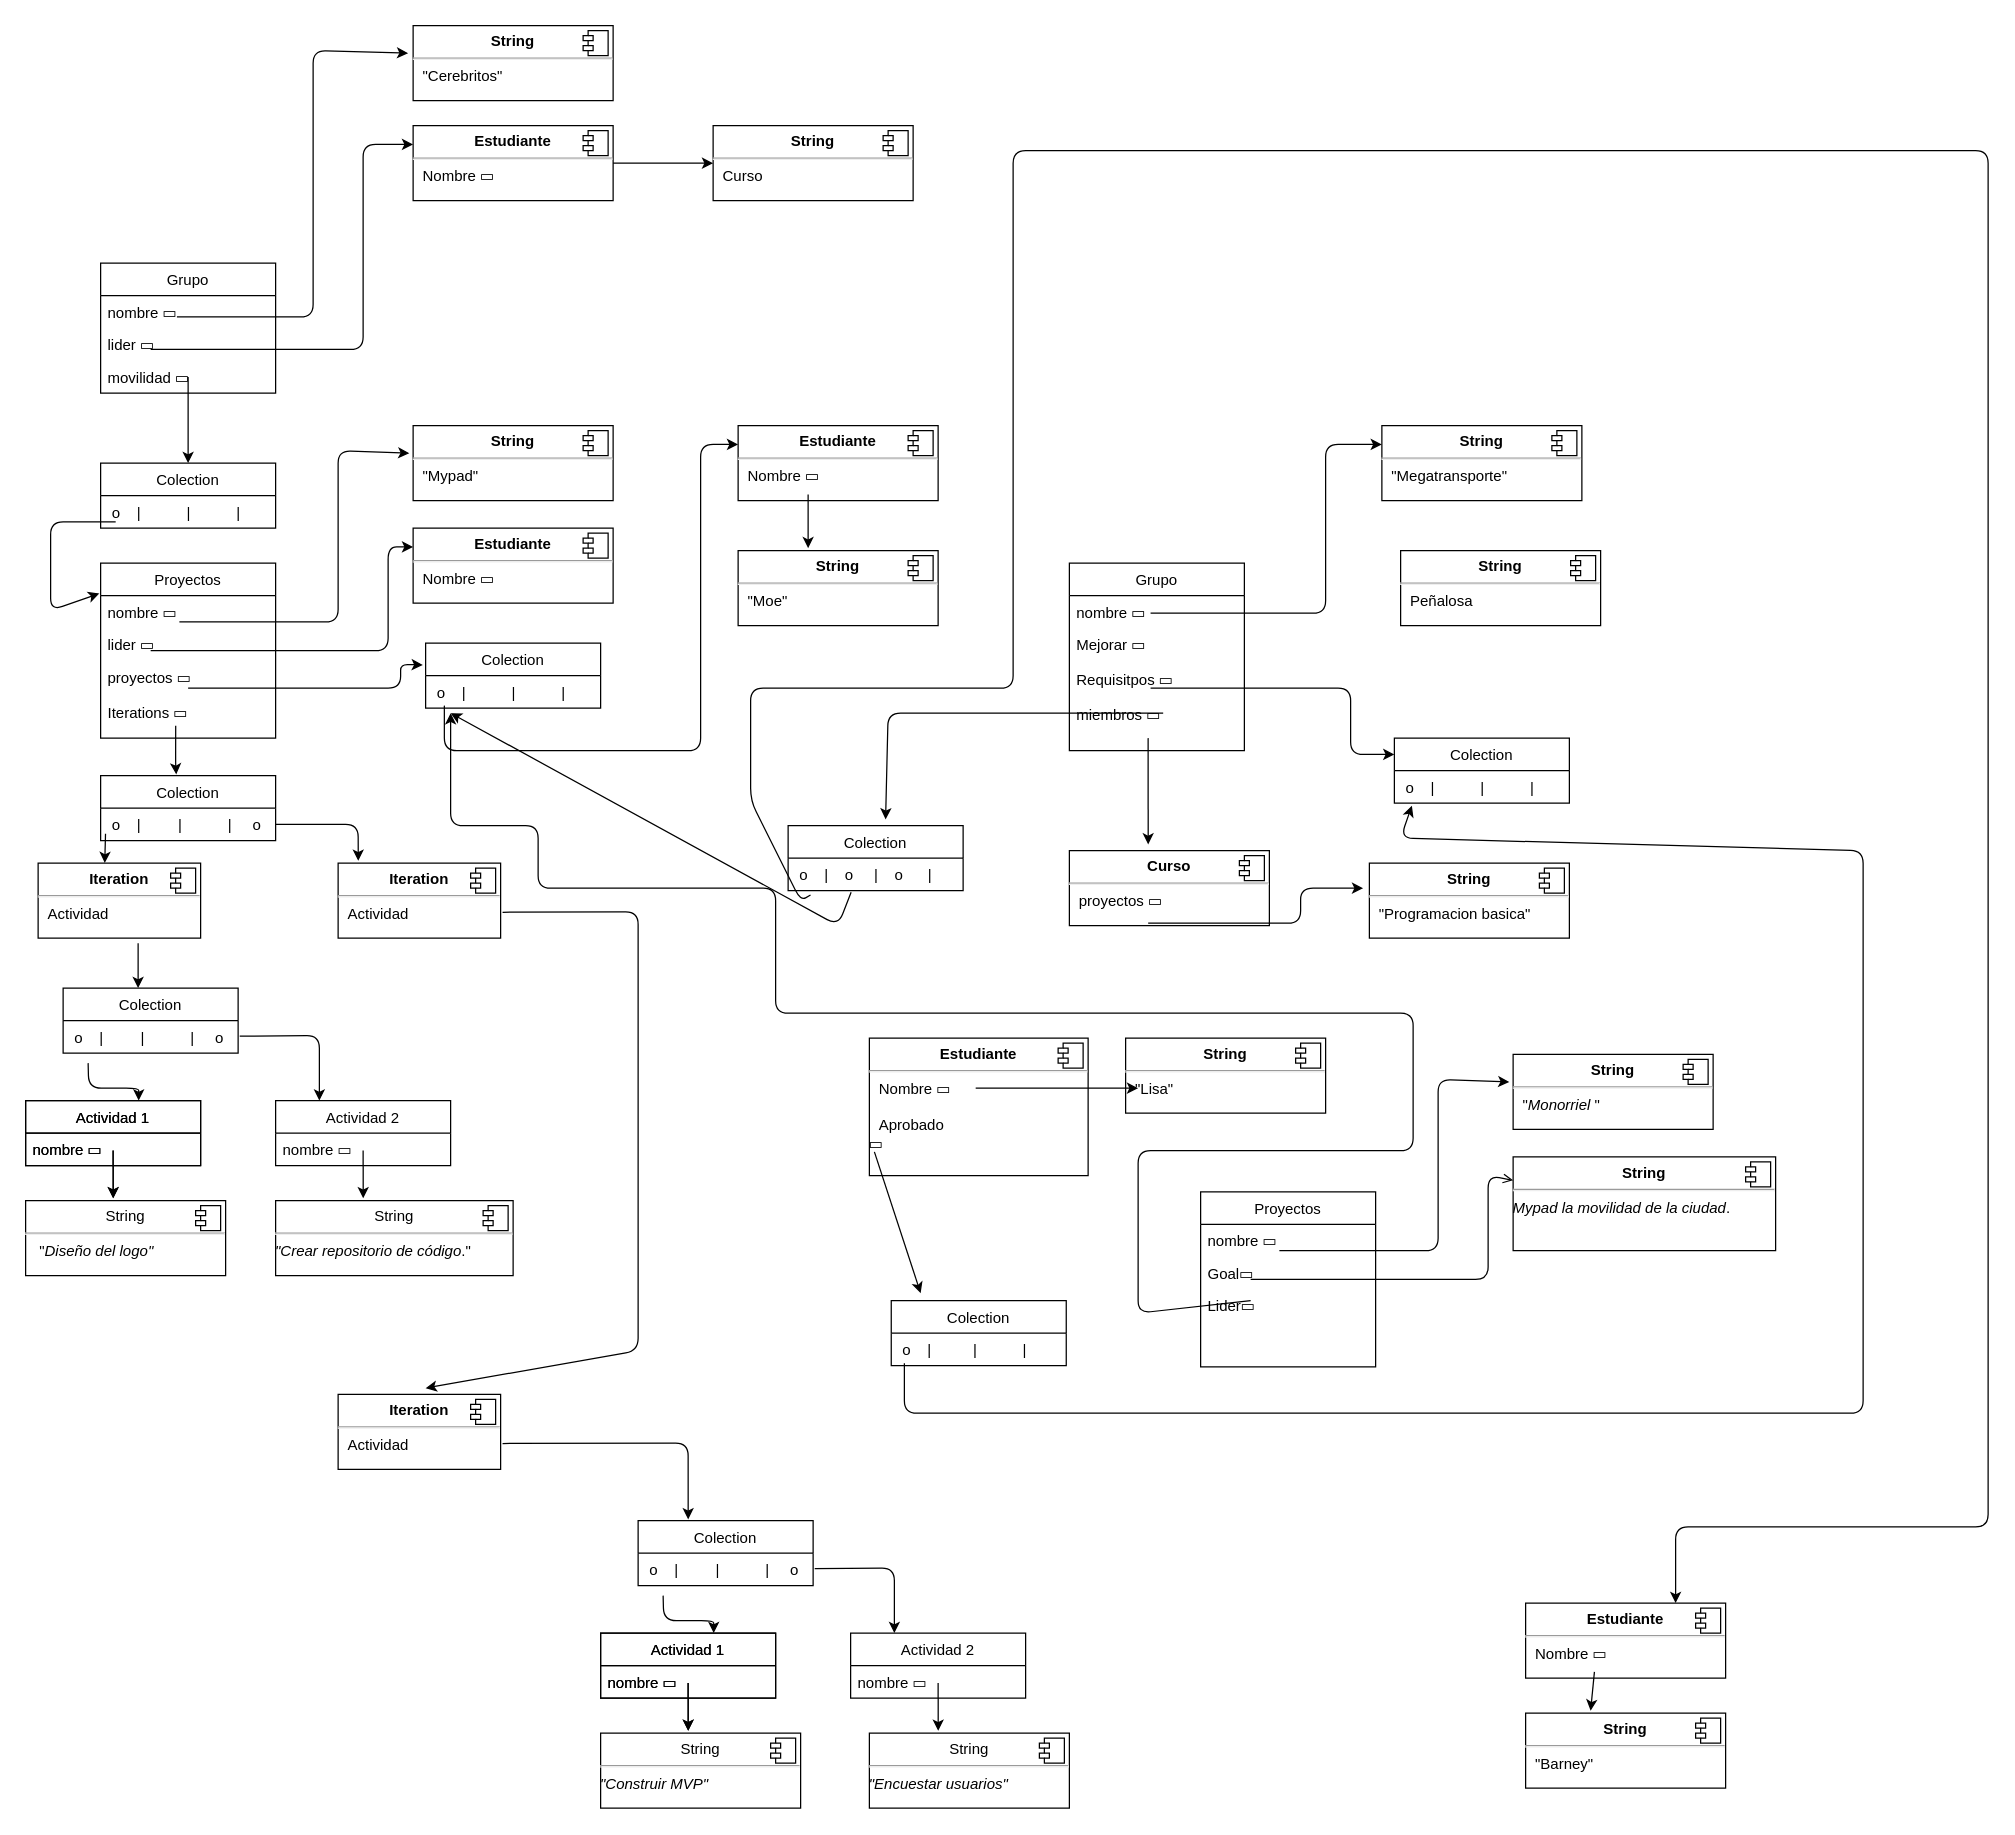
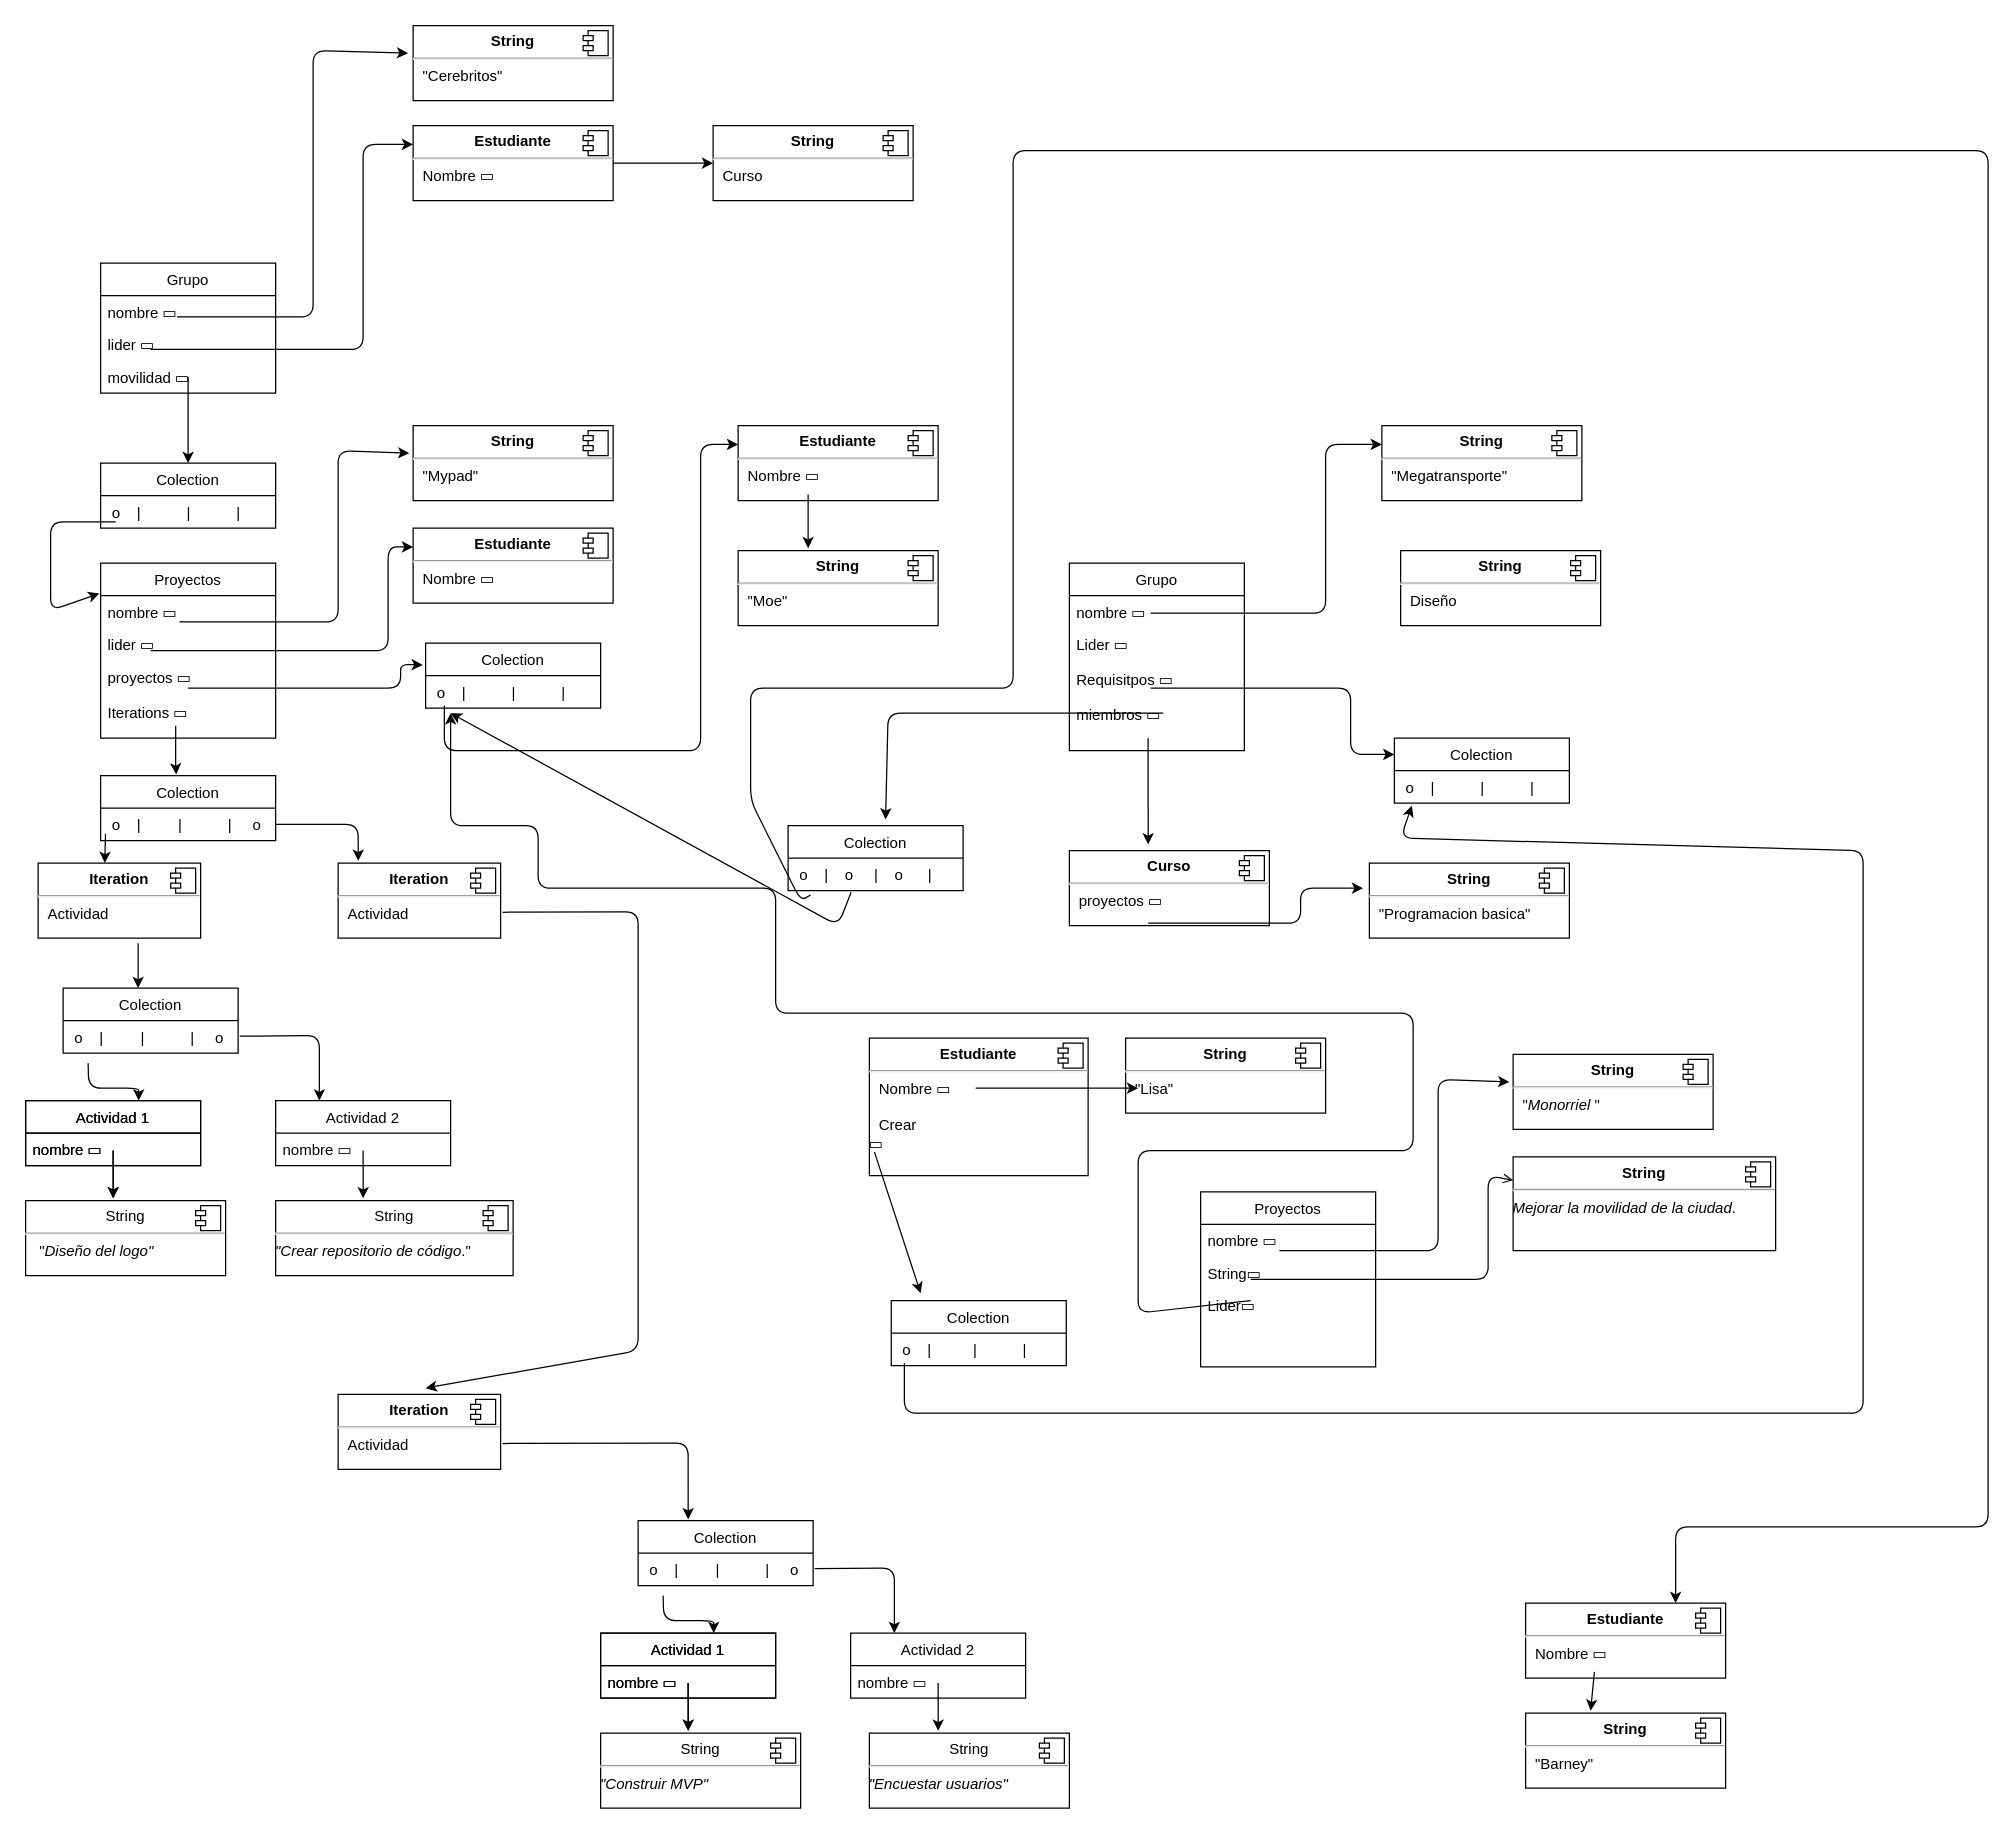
node "String Peñalosa": label "String Peñalosa" -> "String Diseño"
node "Mejorar ▭ Requisitpos ▭ miembros ▭": label "Mejorar ▭ Requisitpos ▭ miembros ▭" -> "Lider ▭ Requisitpos ▭ miembros ▭"
node "Estudiante Nombre ▭ Aprobado ▭": label "Estudiante Nombre ▭ Aprobado ▭" -> "Estudiante Nombre ▭ Crear ▭"
node "String Mypad la movilidad de la ciudad.": label "String Mypad la movilidad de la ciudad." -> "String Mejorar la movilidad de la ciudad."
node "Goal▭": label "Goal▭" -> "String▭"
